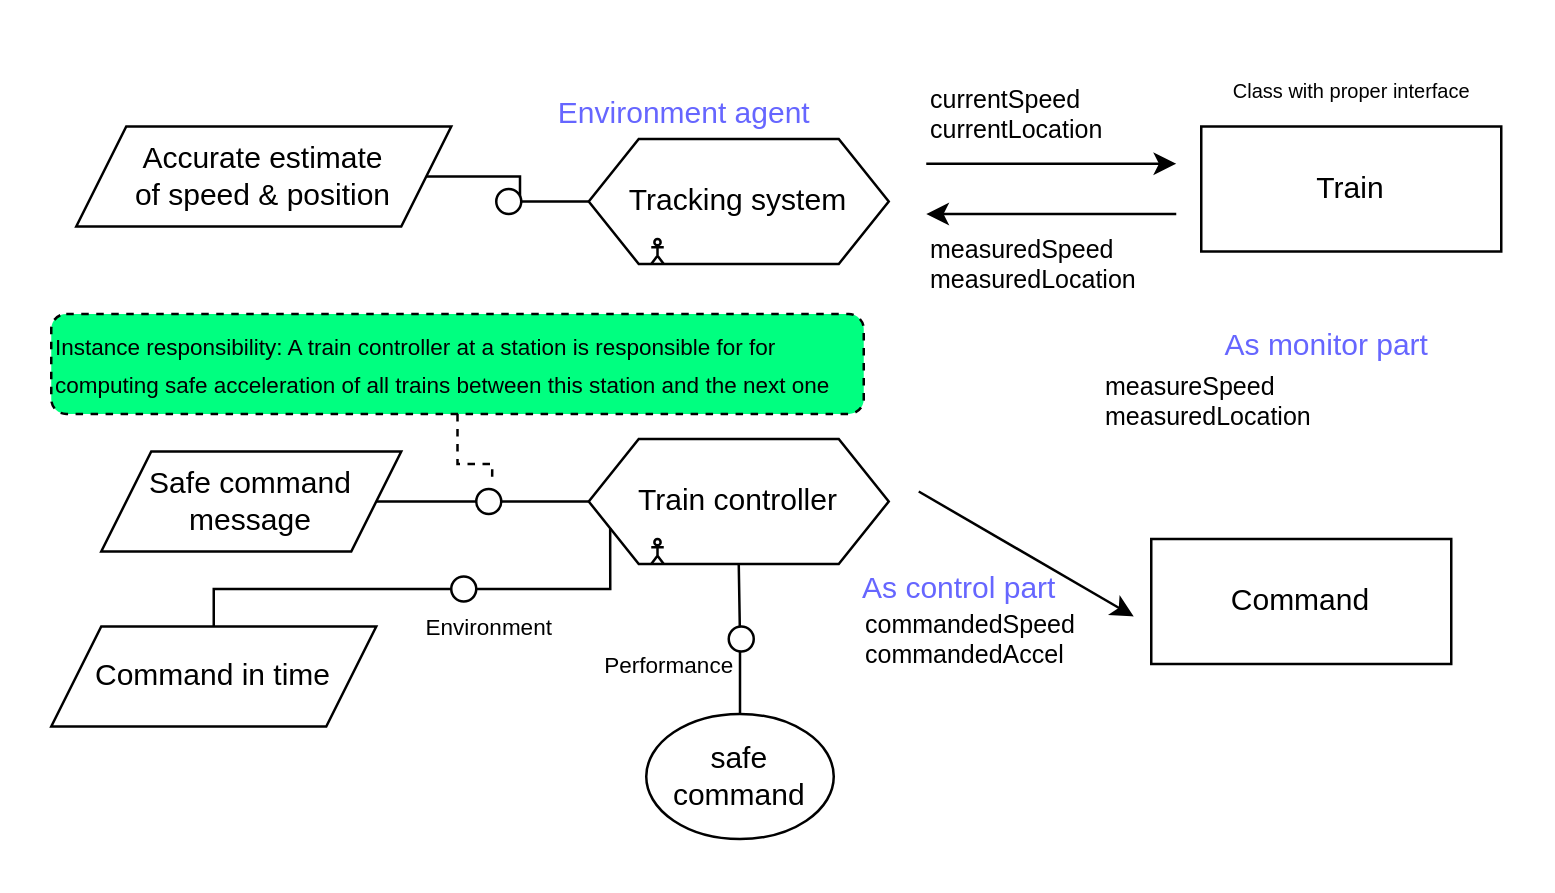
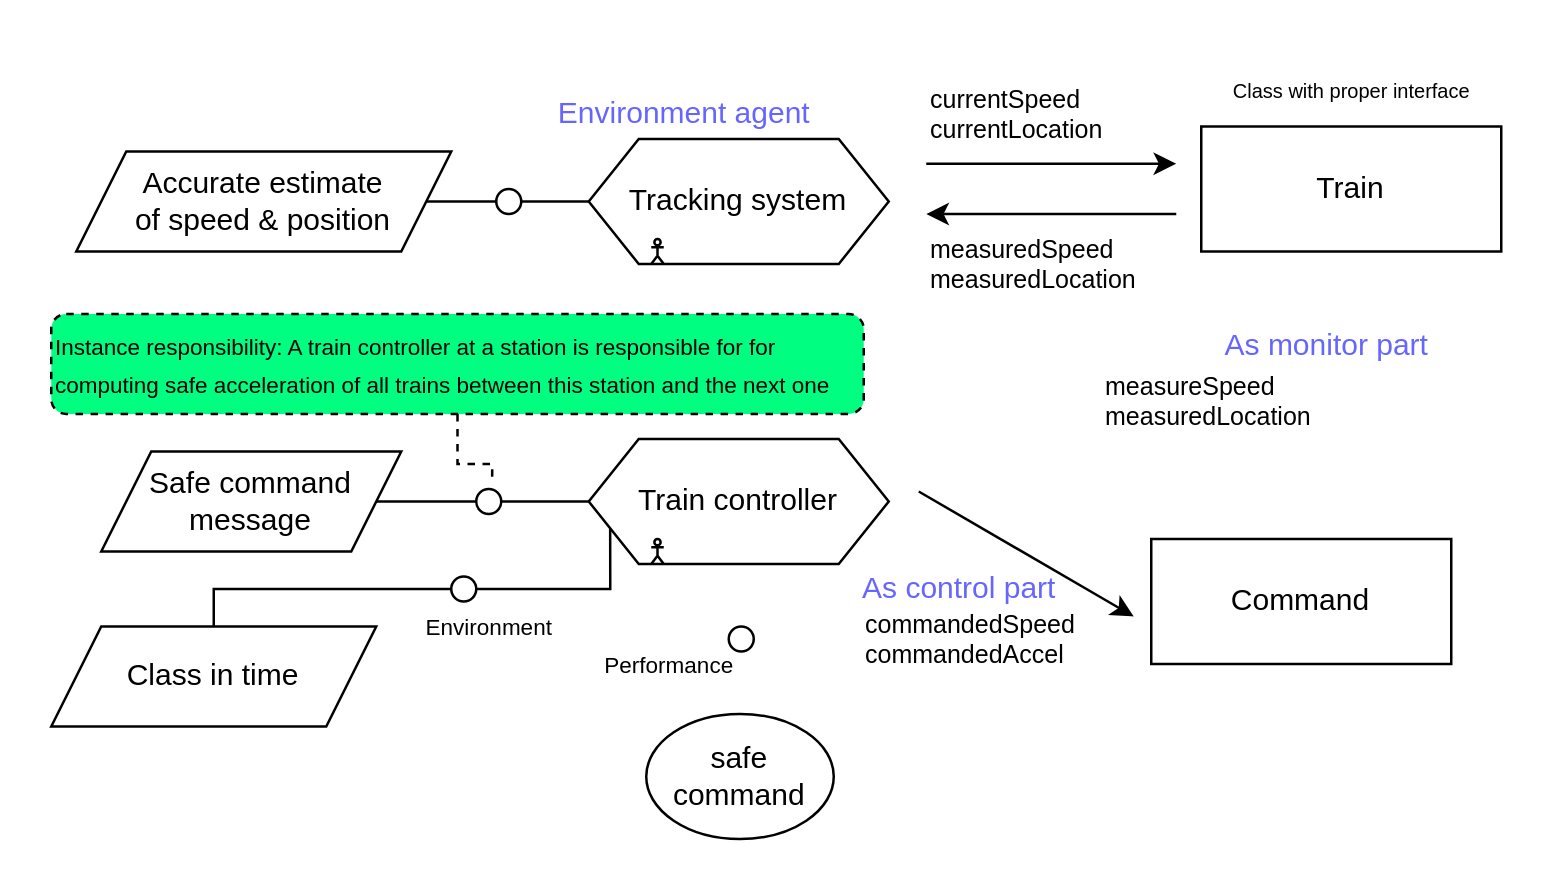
node "Accurate estimate of speed & position": moved (264, 176) -> (264, 201)
node "Command in time": label "Command in time" -> "Class in time"
edge "Train controller" -- "safe command": removed
